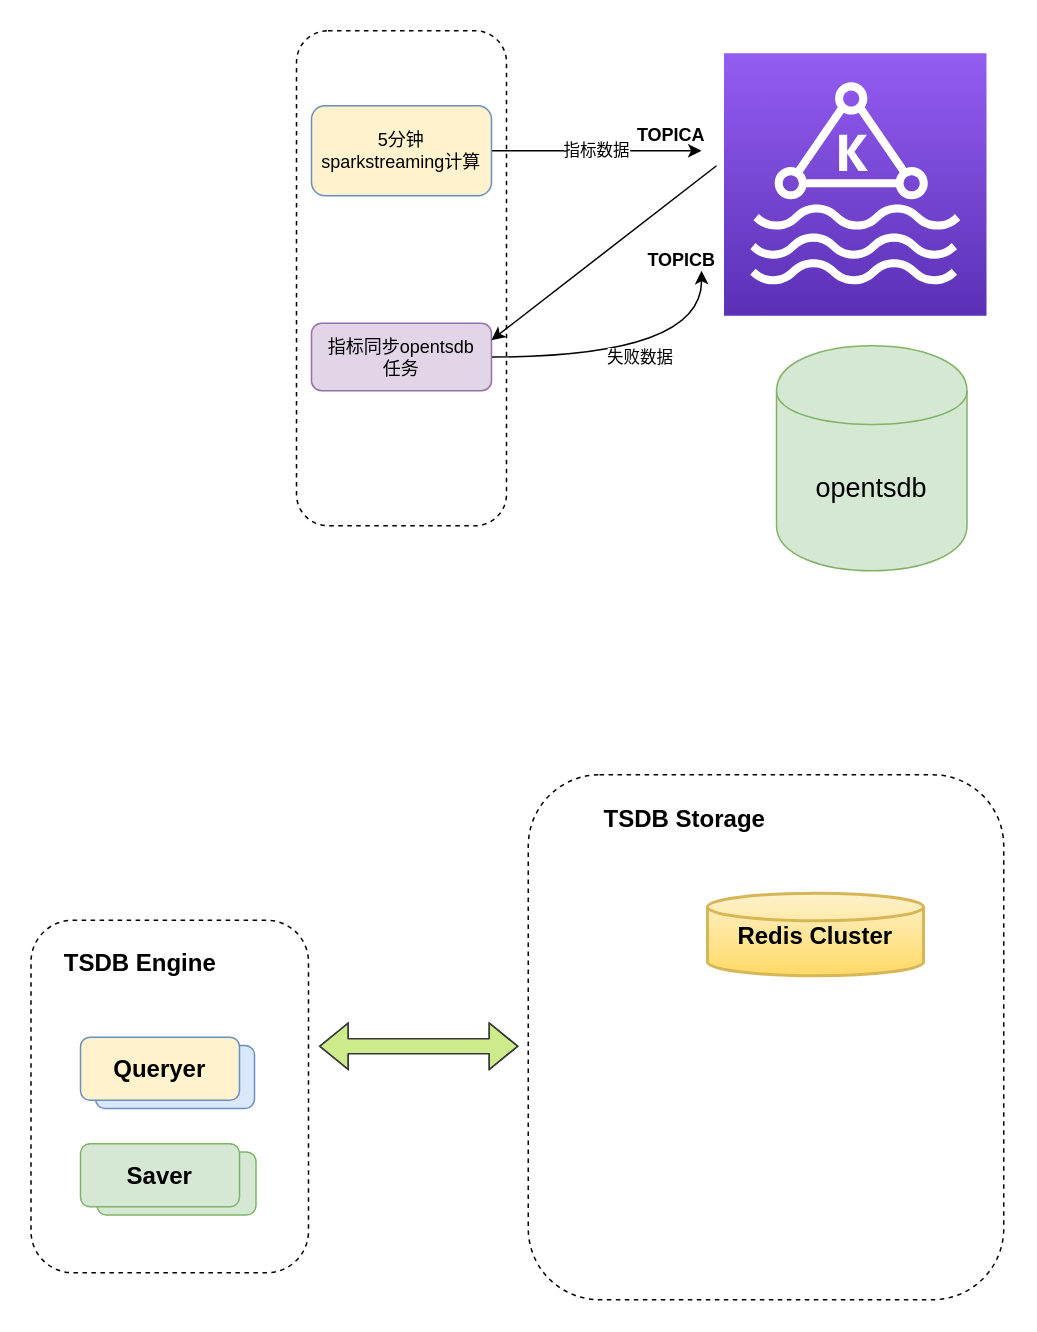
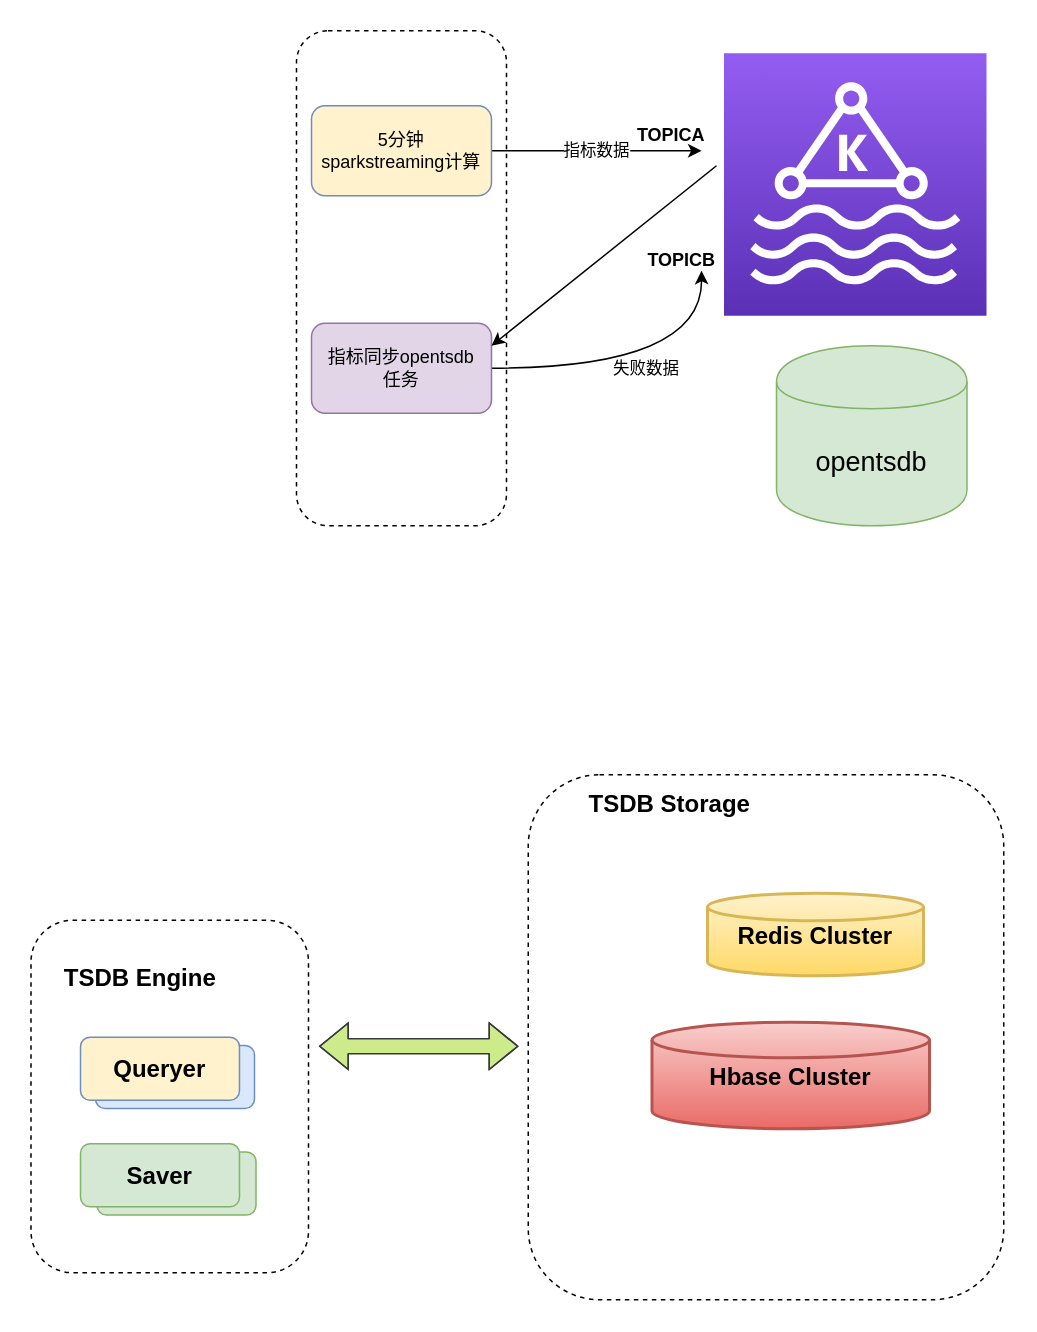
node "指标同步opentsdb 任务": size 180x68 -> 180x90
node "opentsdb": size 191x225 -> 191x180
node "TSDB Storage": moved (685, 818) -> (670, 803)
node "TSDB Engine": moved (140, 962) -> (140, 977)
node "Hbase Cluster": added
